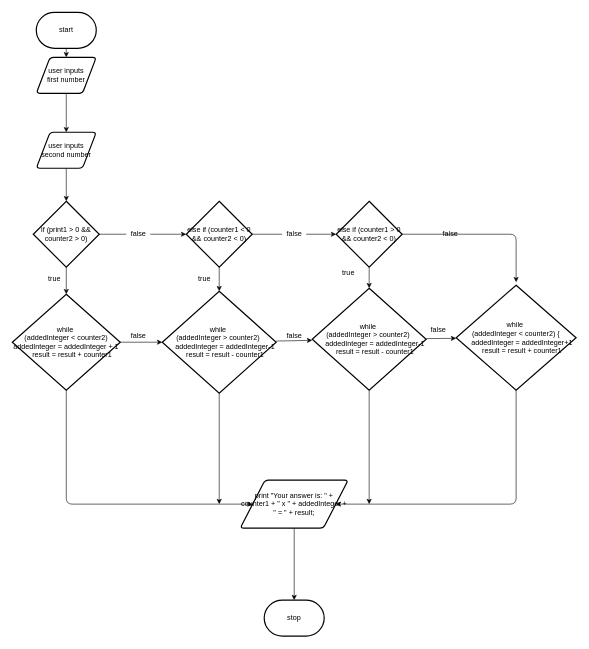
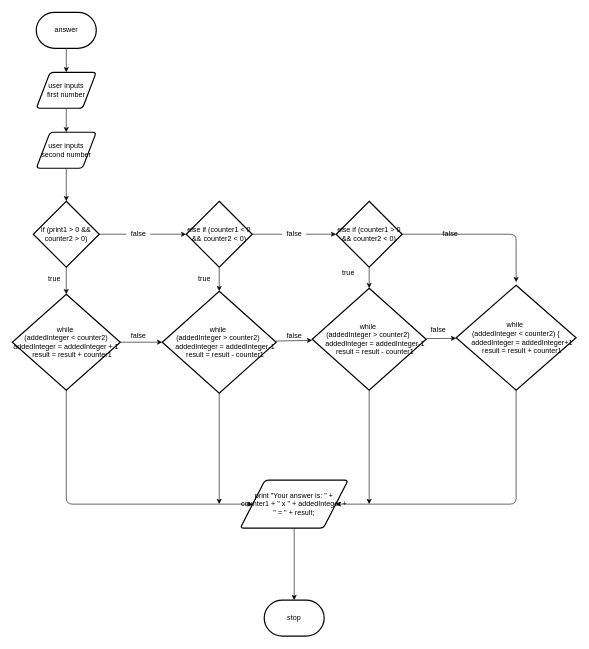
node "start": label "start" -> "answer"
node "user inputs first number": moved (66, 75) -> (66, 90)
